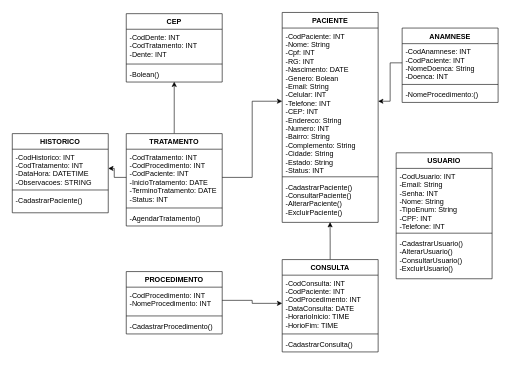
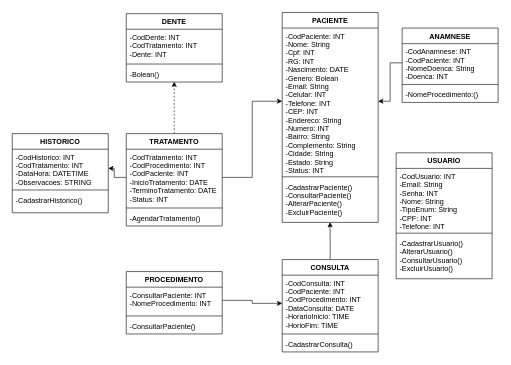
node "CEP": label "CEP" -> "DENTE"
edge "TRATAMENTO" -> "-Bolean()": style solid -> dashed
node "-CadastrarPaciente()": label "-CadastrarPaciente()" -> "-CadastrarHistorico()"
node "-CodProcedimento: INT -NomeProcedimento: INT": label "-CodProcedimento: INT -NomeProcedimento: INT" -> "-ConsultarPaciente: INT -NomeProcedimento: INT"
node "-CadastrarProcedimento()": label "-CadastrarProcedimento()" -> "-ConsultarPaciente()"
